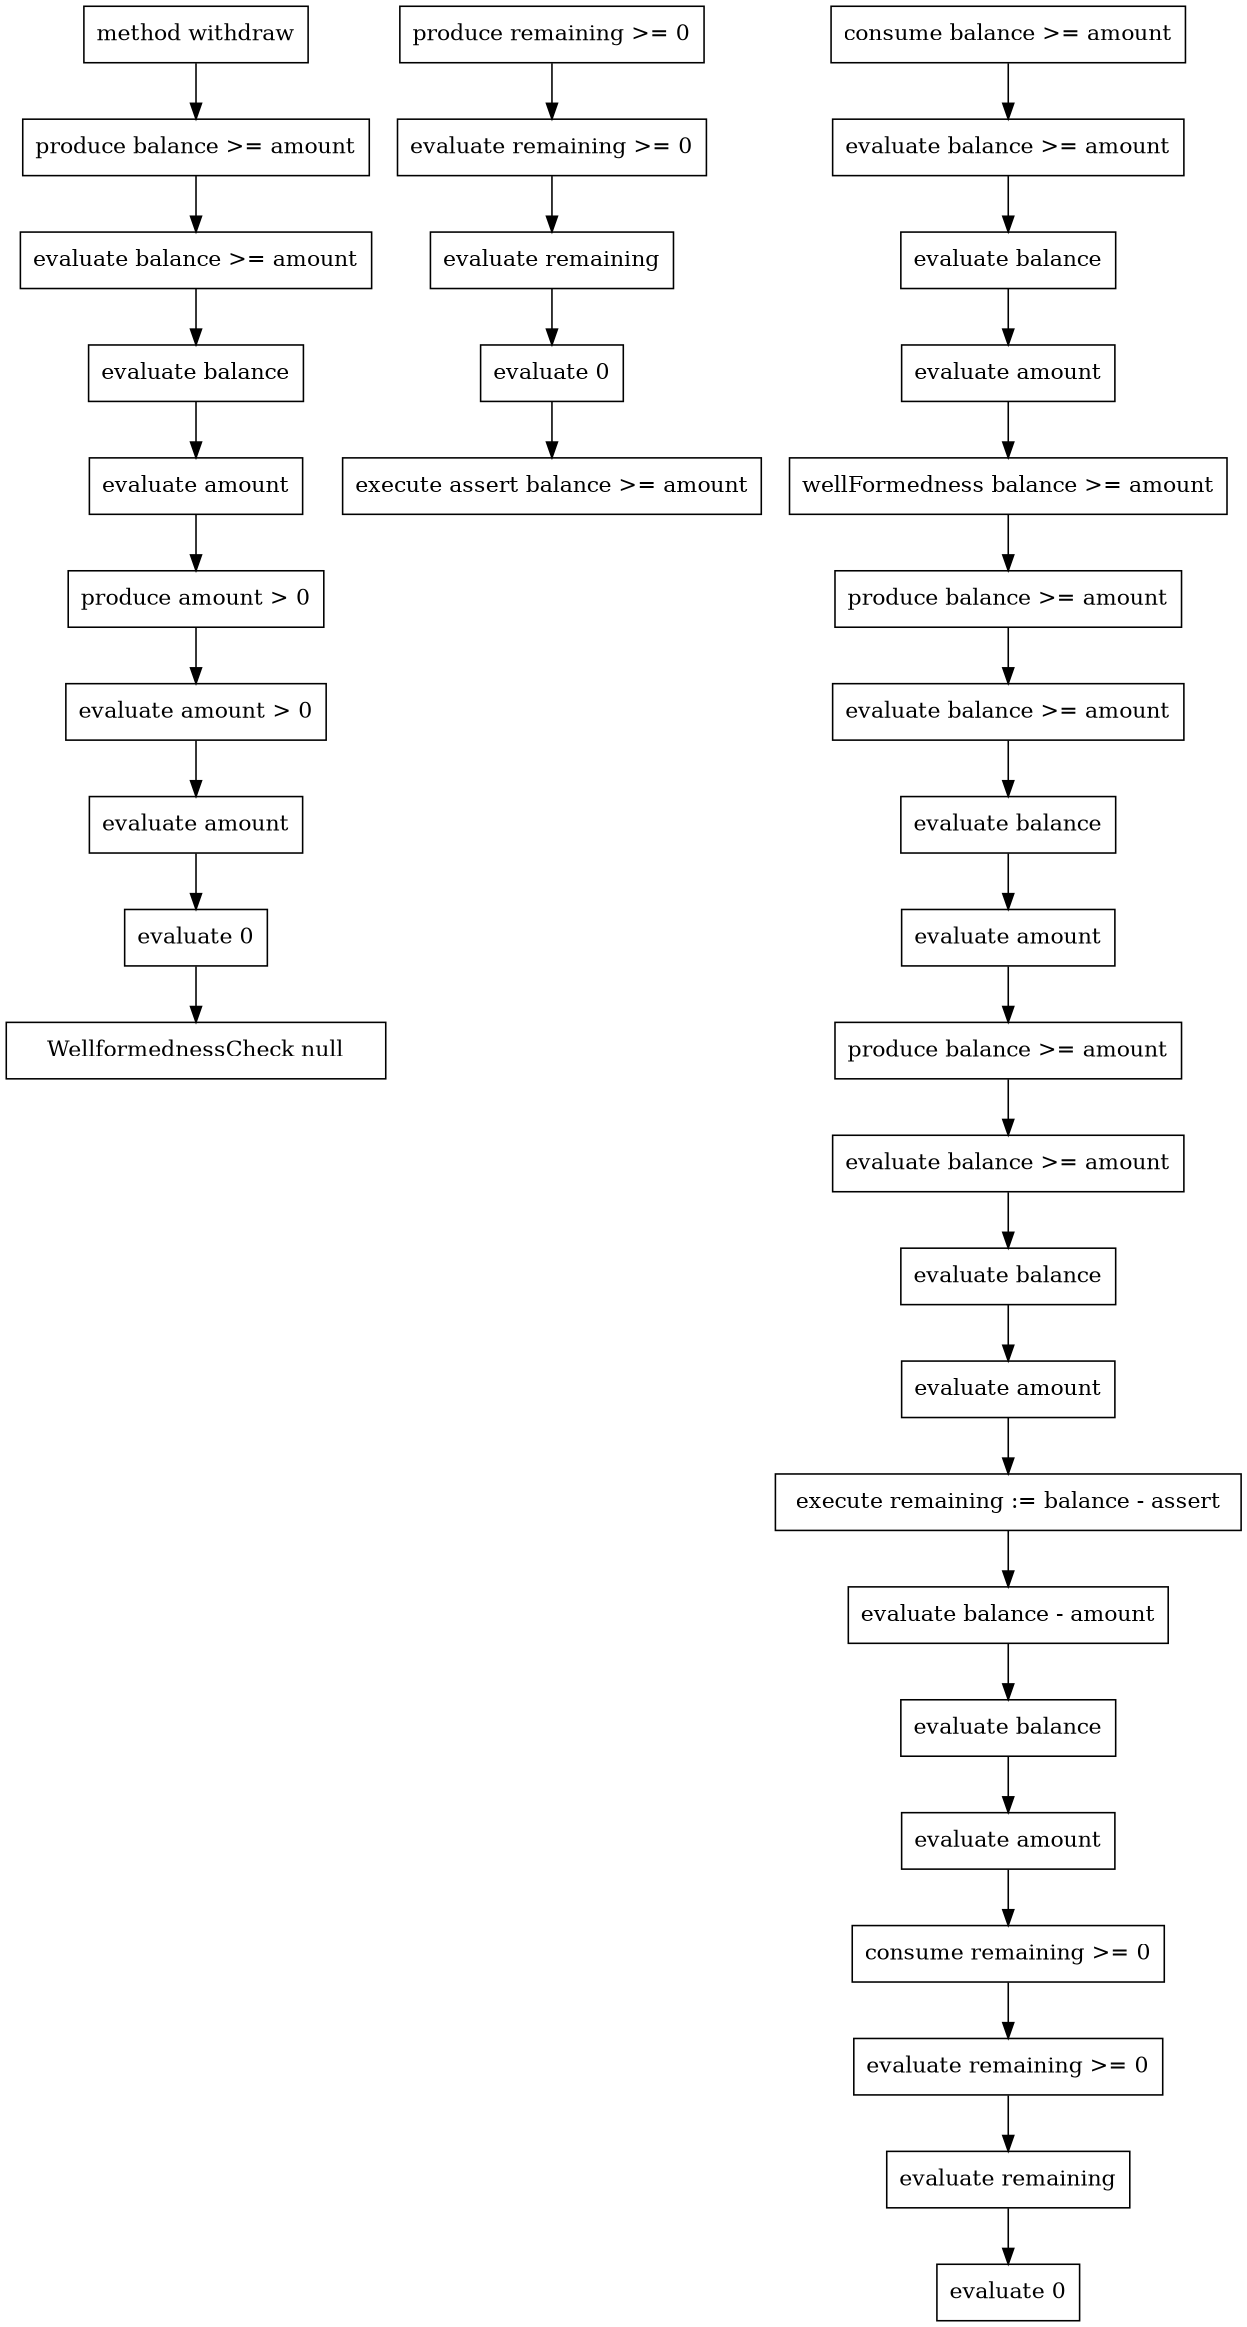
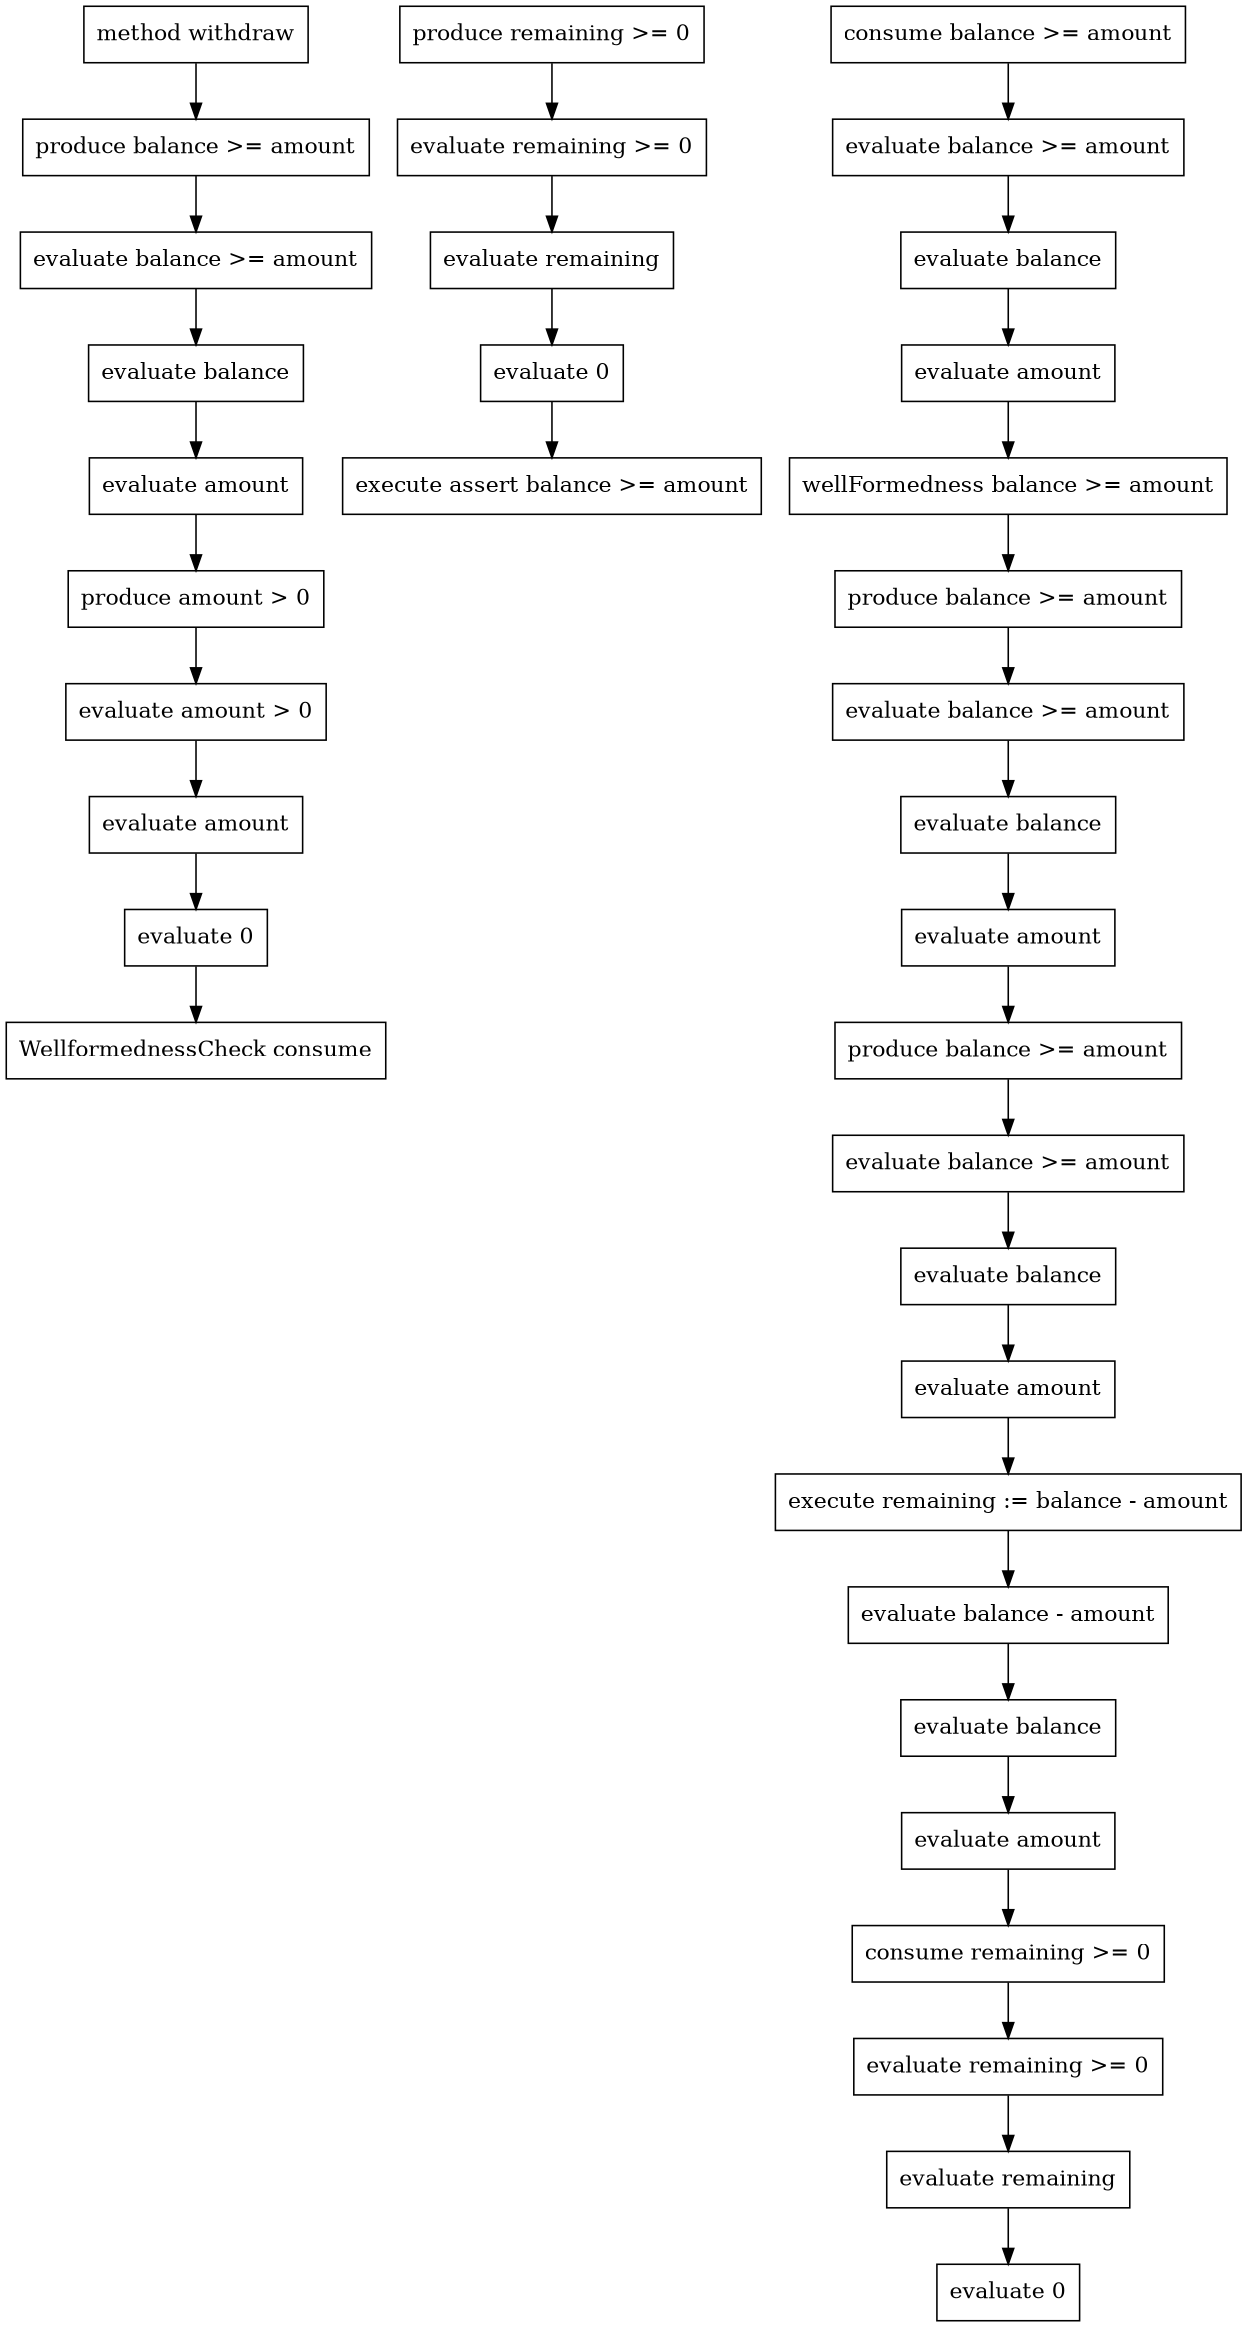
node "WellformednessCheck null": label "WellformednessCheck null" -> "WellformednessCheck consume"
node "execute remaining := balance - assert": label "execute remaining := balance - assert" -> "execute remaining := balance - amount"
